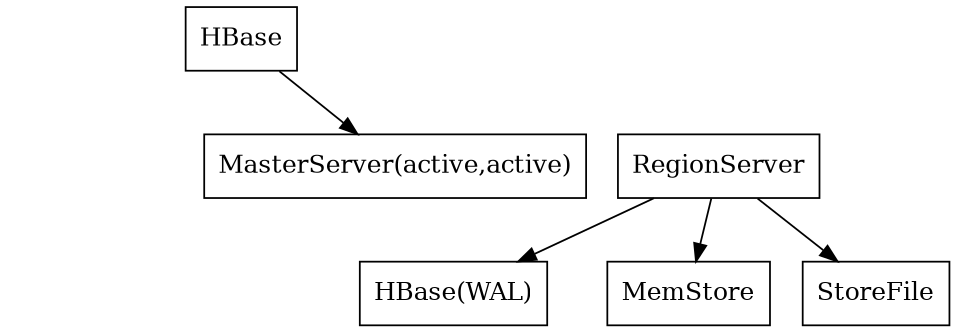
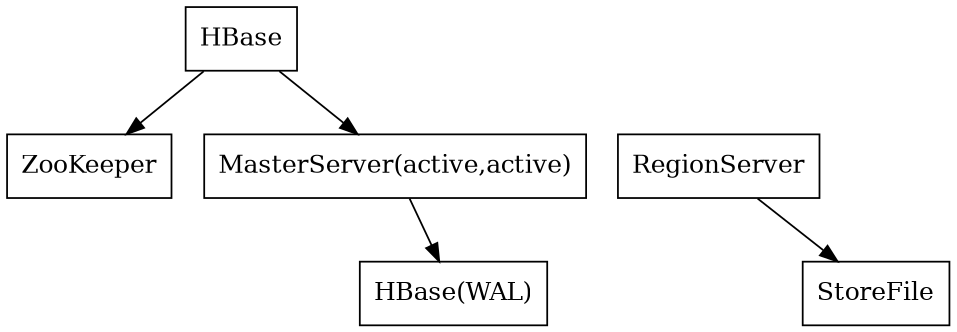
node "ZooKeeper": added
edge "RegionServer" -> "HBase(WAL)": now "MasterServer(active,active)" -> "HBase(WAL)"
node "MemStore": removed
